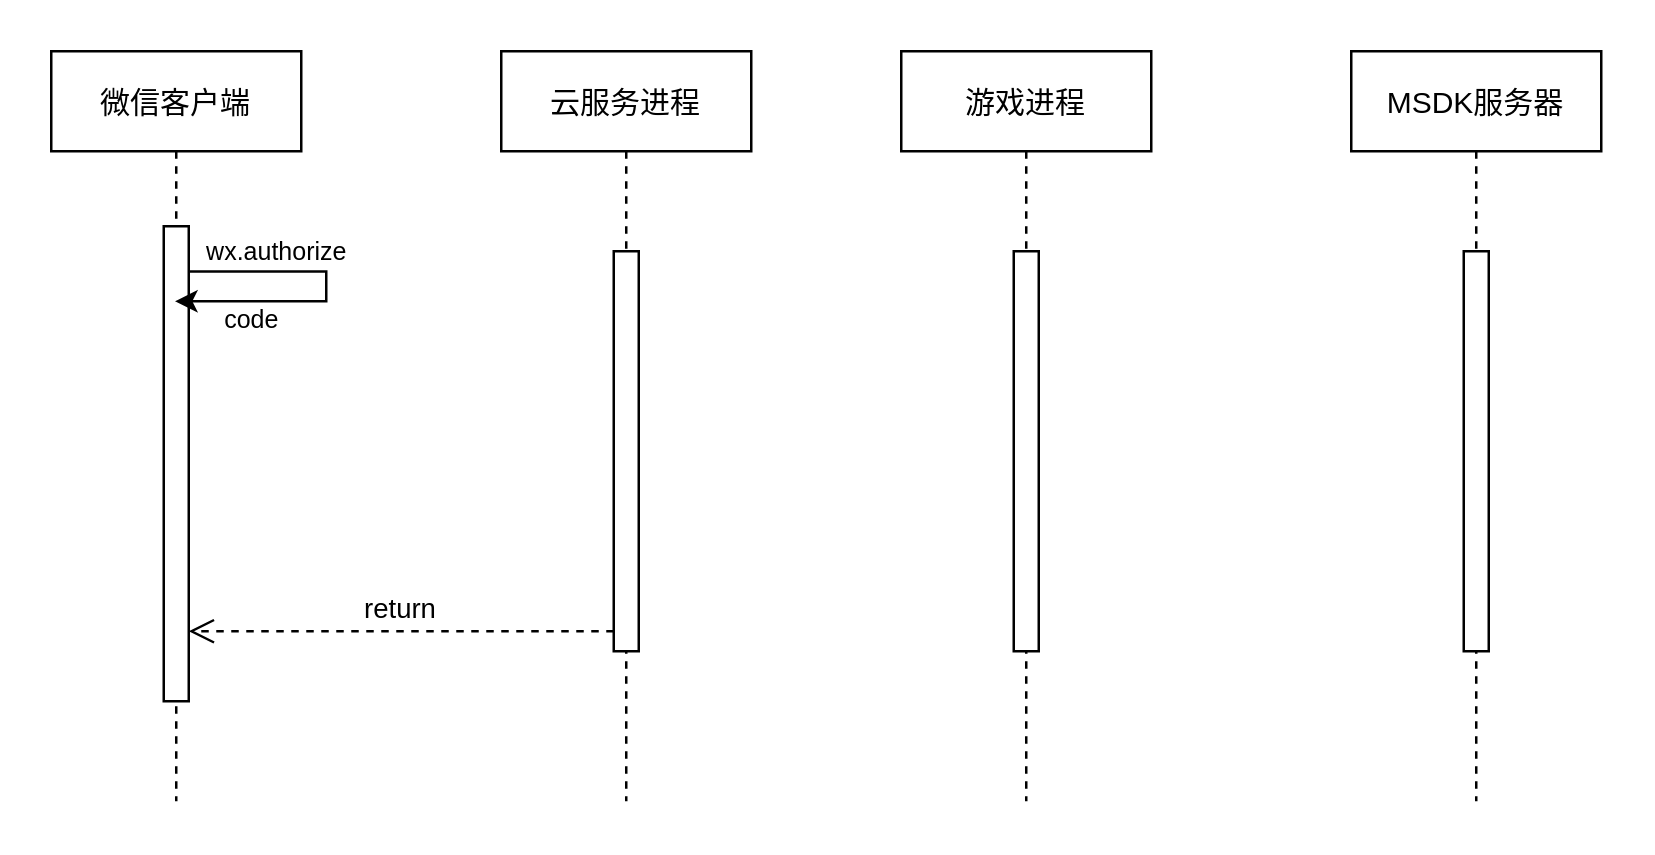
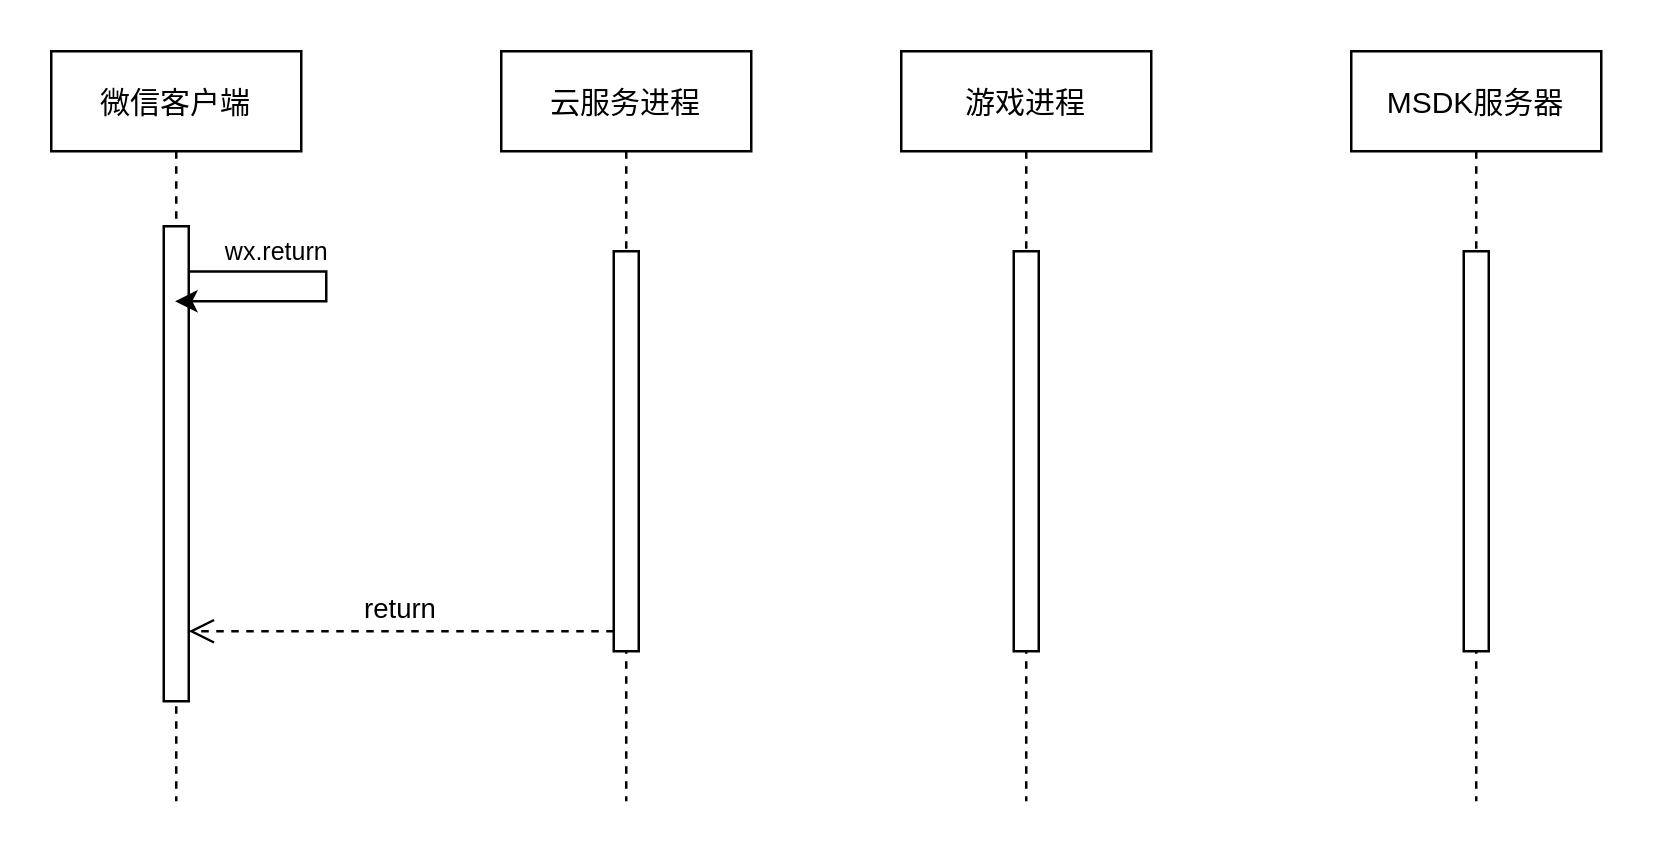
node "wx.authorize": label "wx.authorize" -> "wx.return"
node "code": removed
